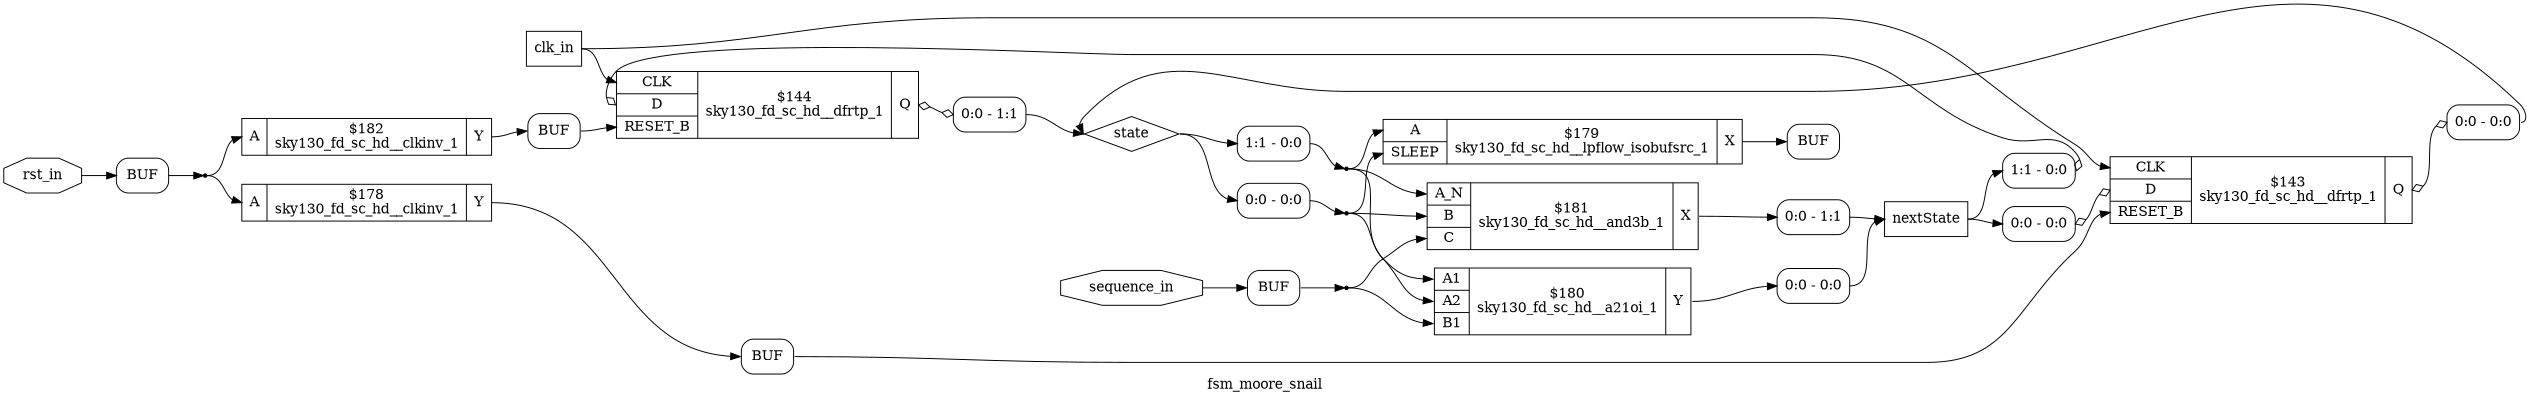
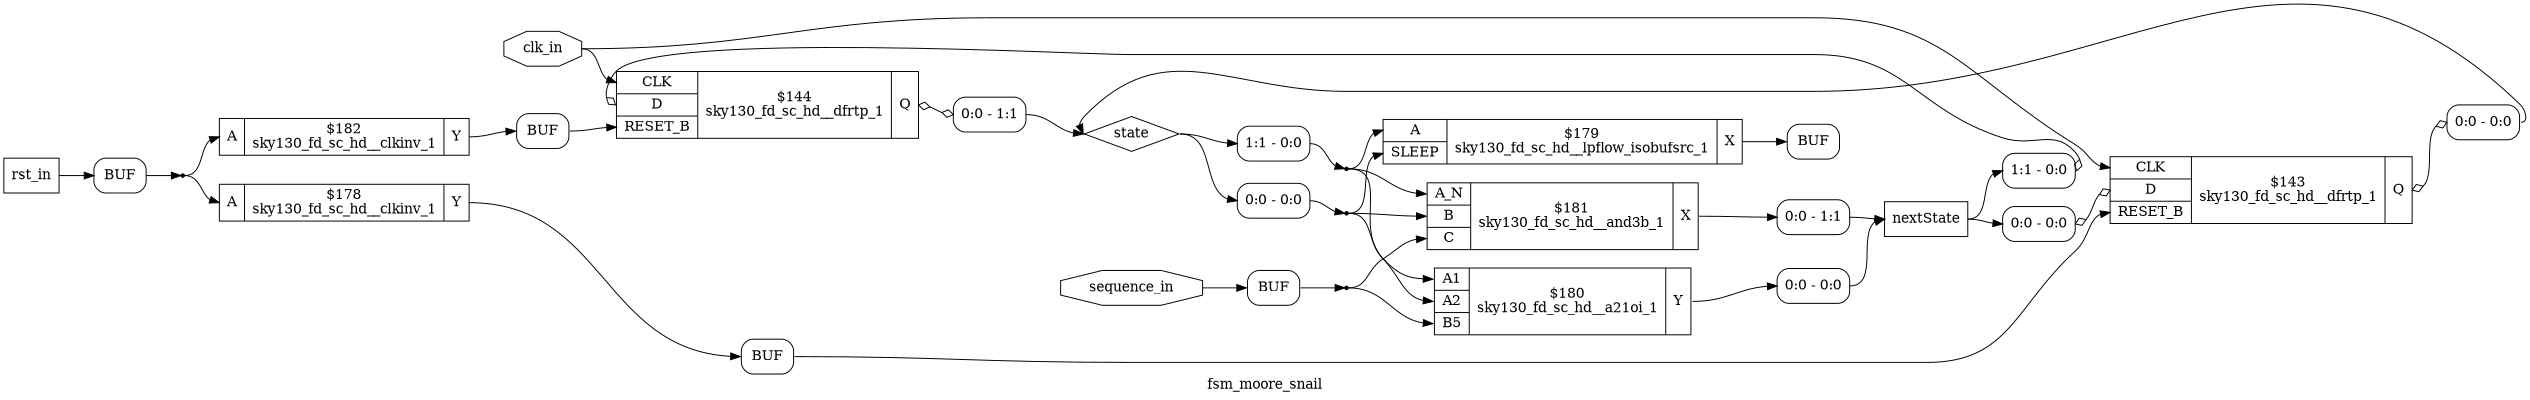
node "clk_in": shape box -> octagon
node "rst_in": shape octagon -> box
node "A1": text "B1" -> "B5"
